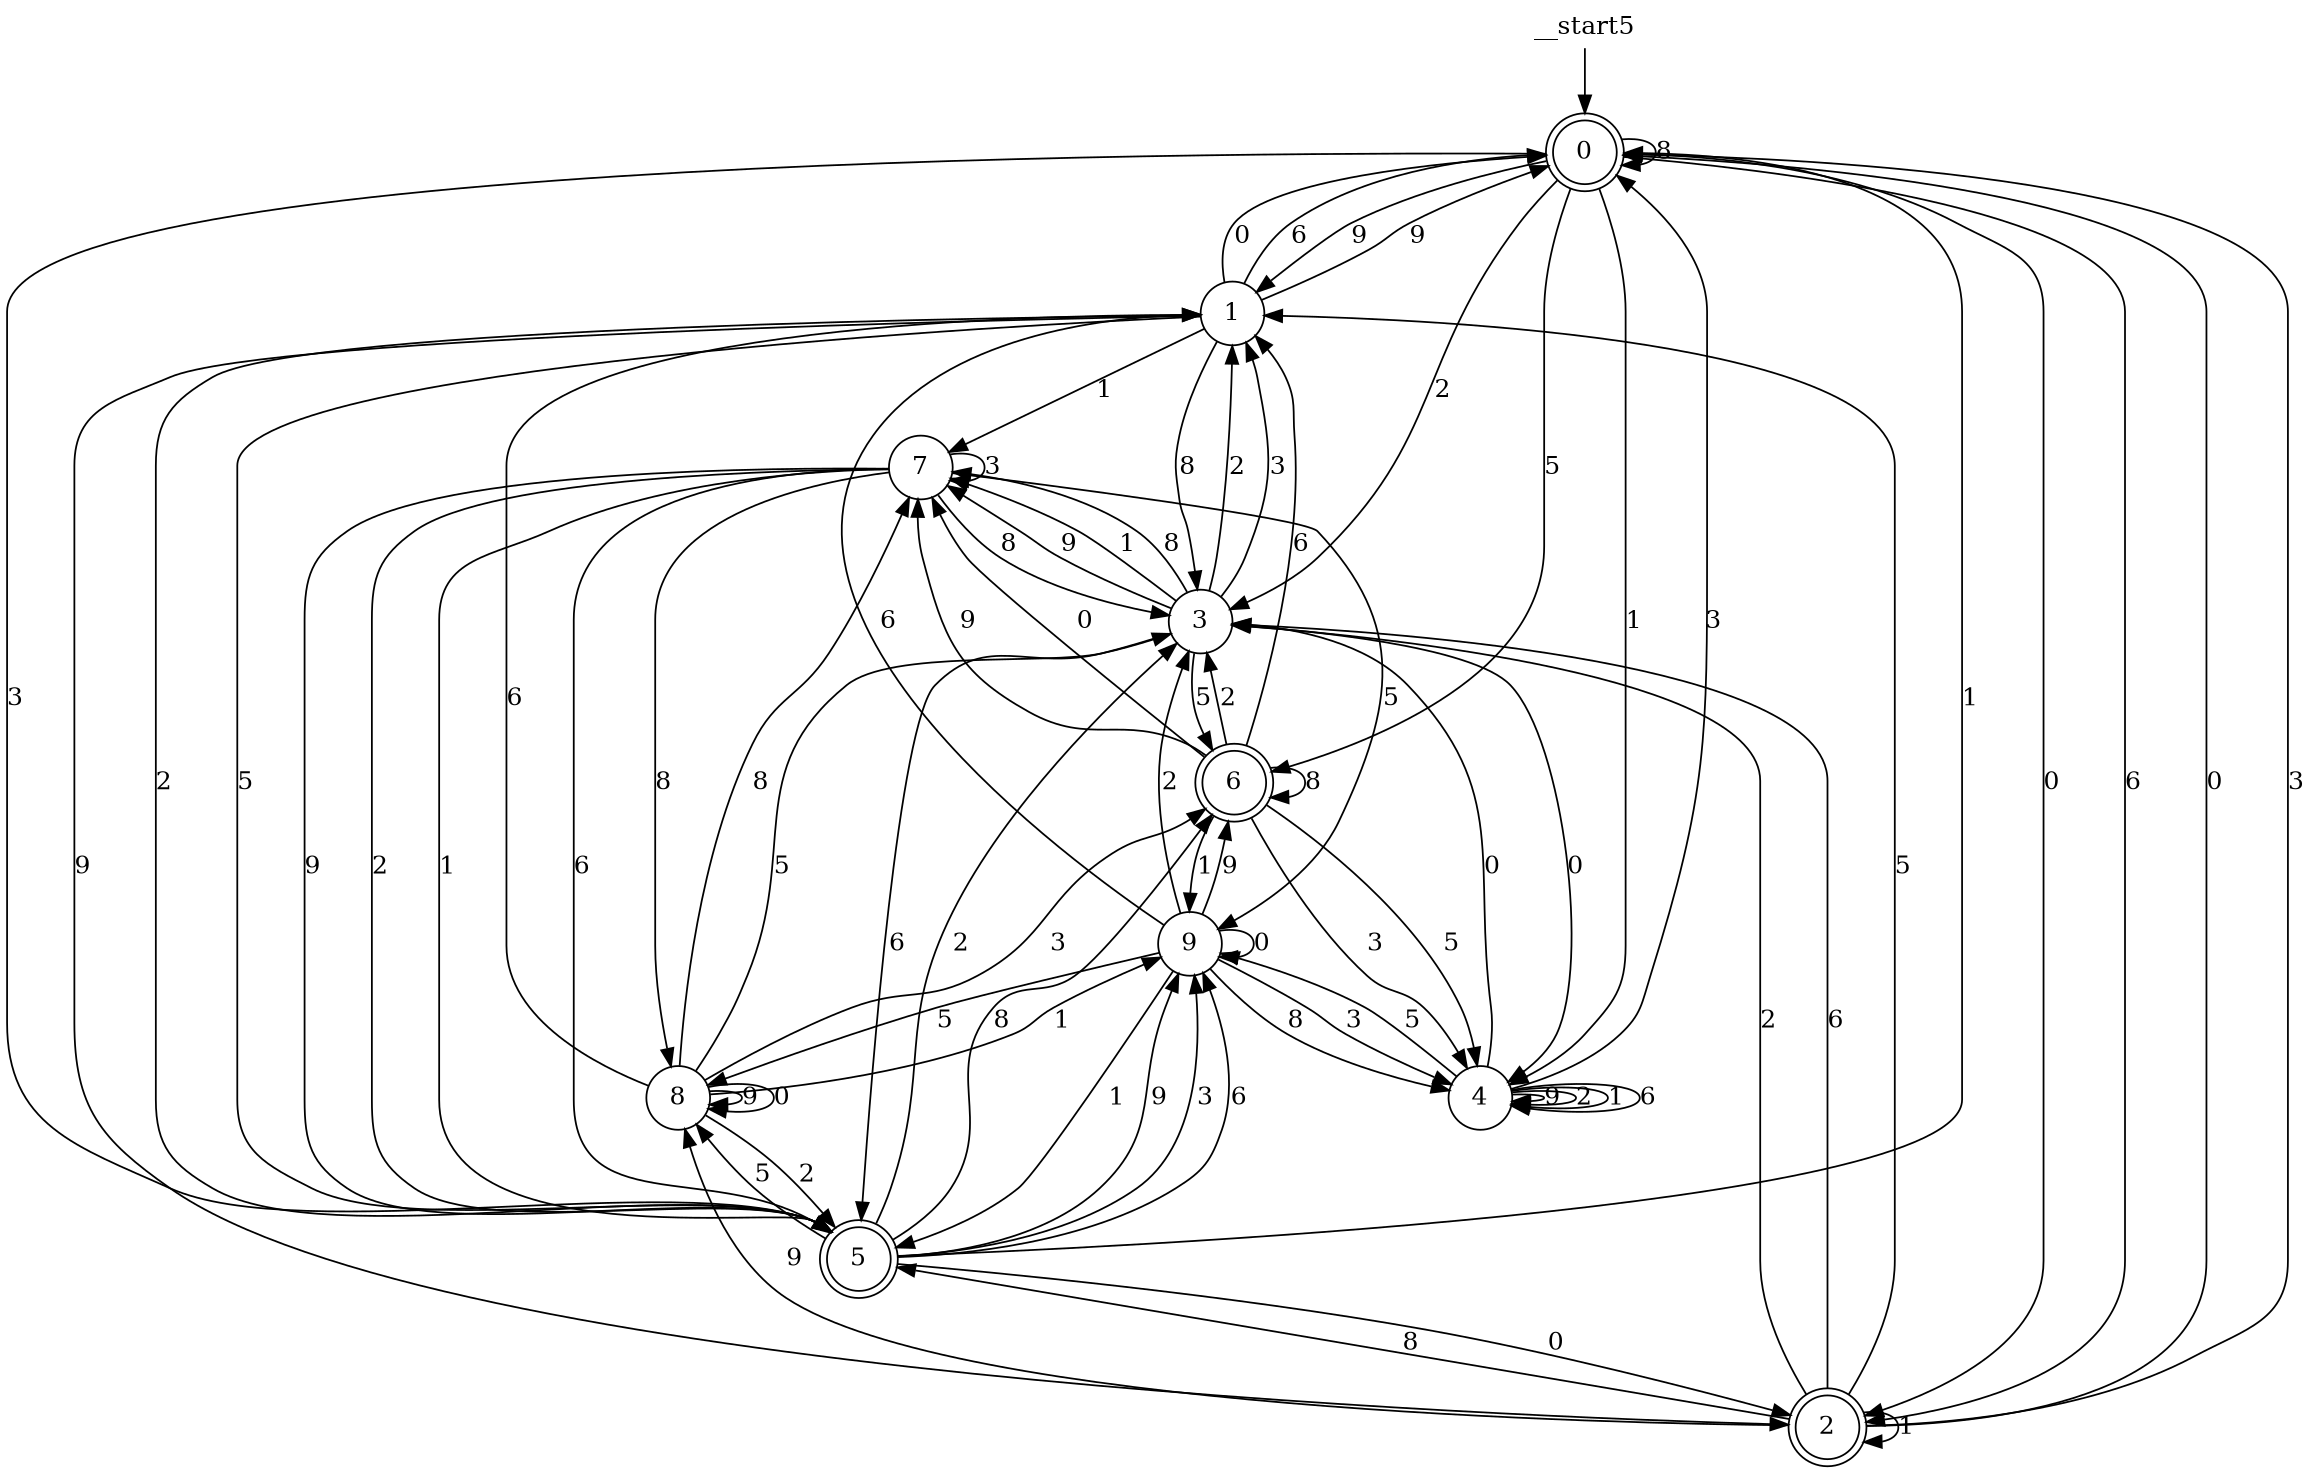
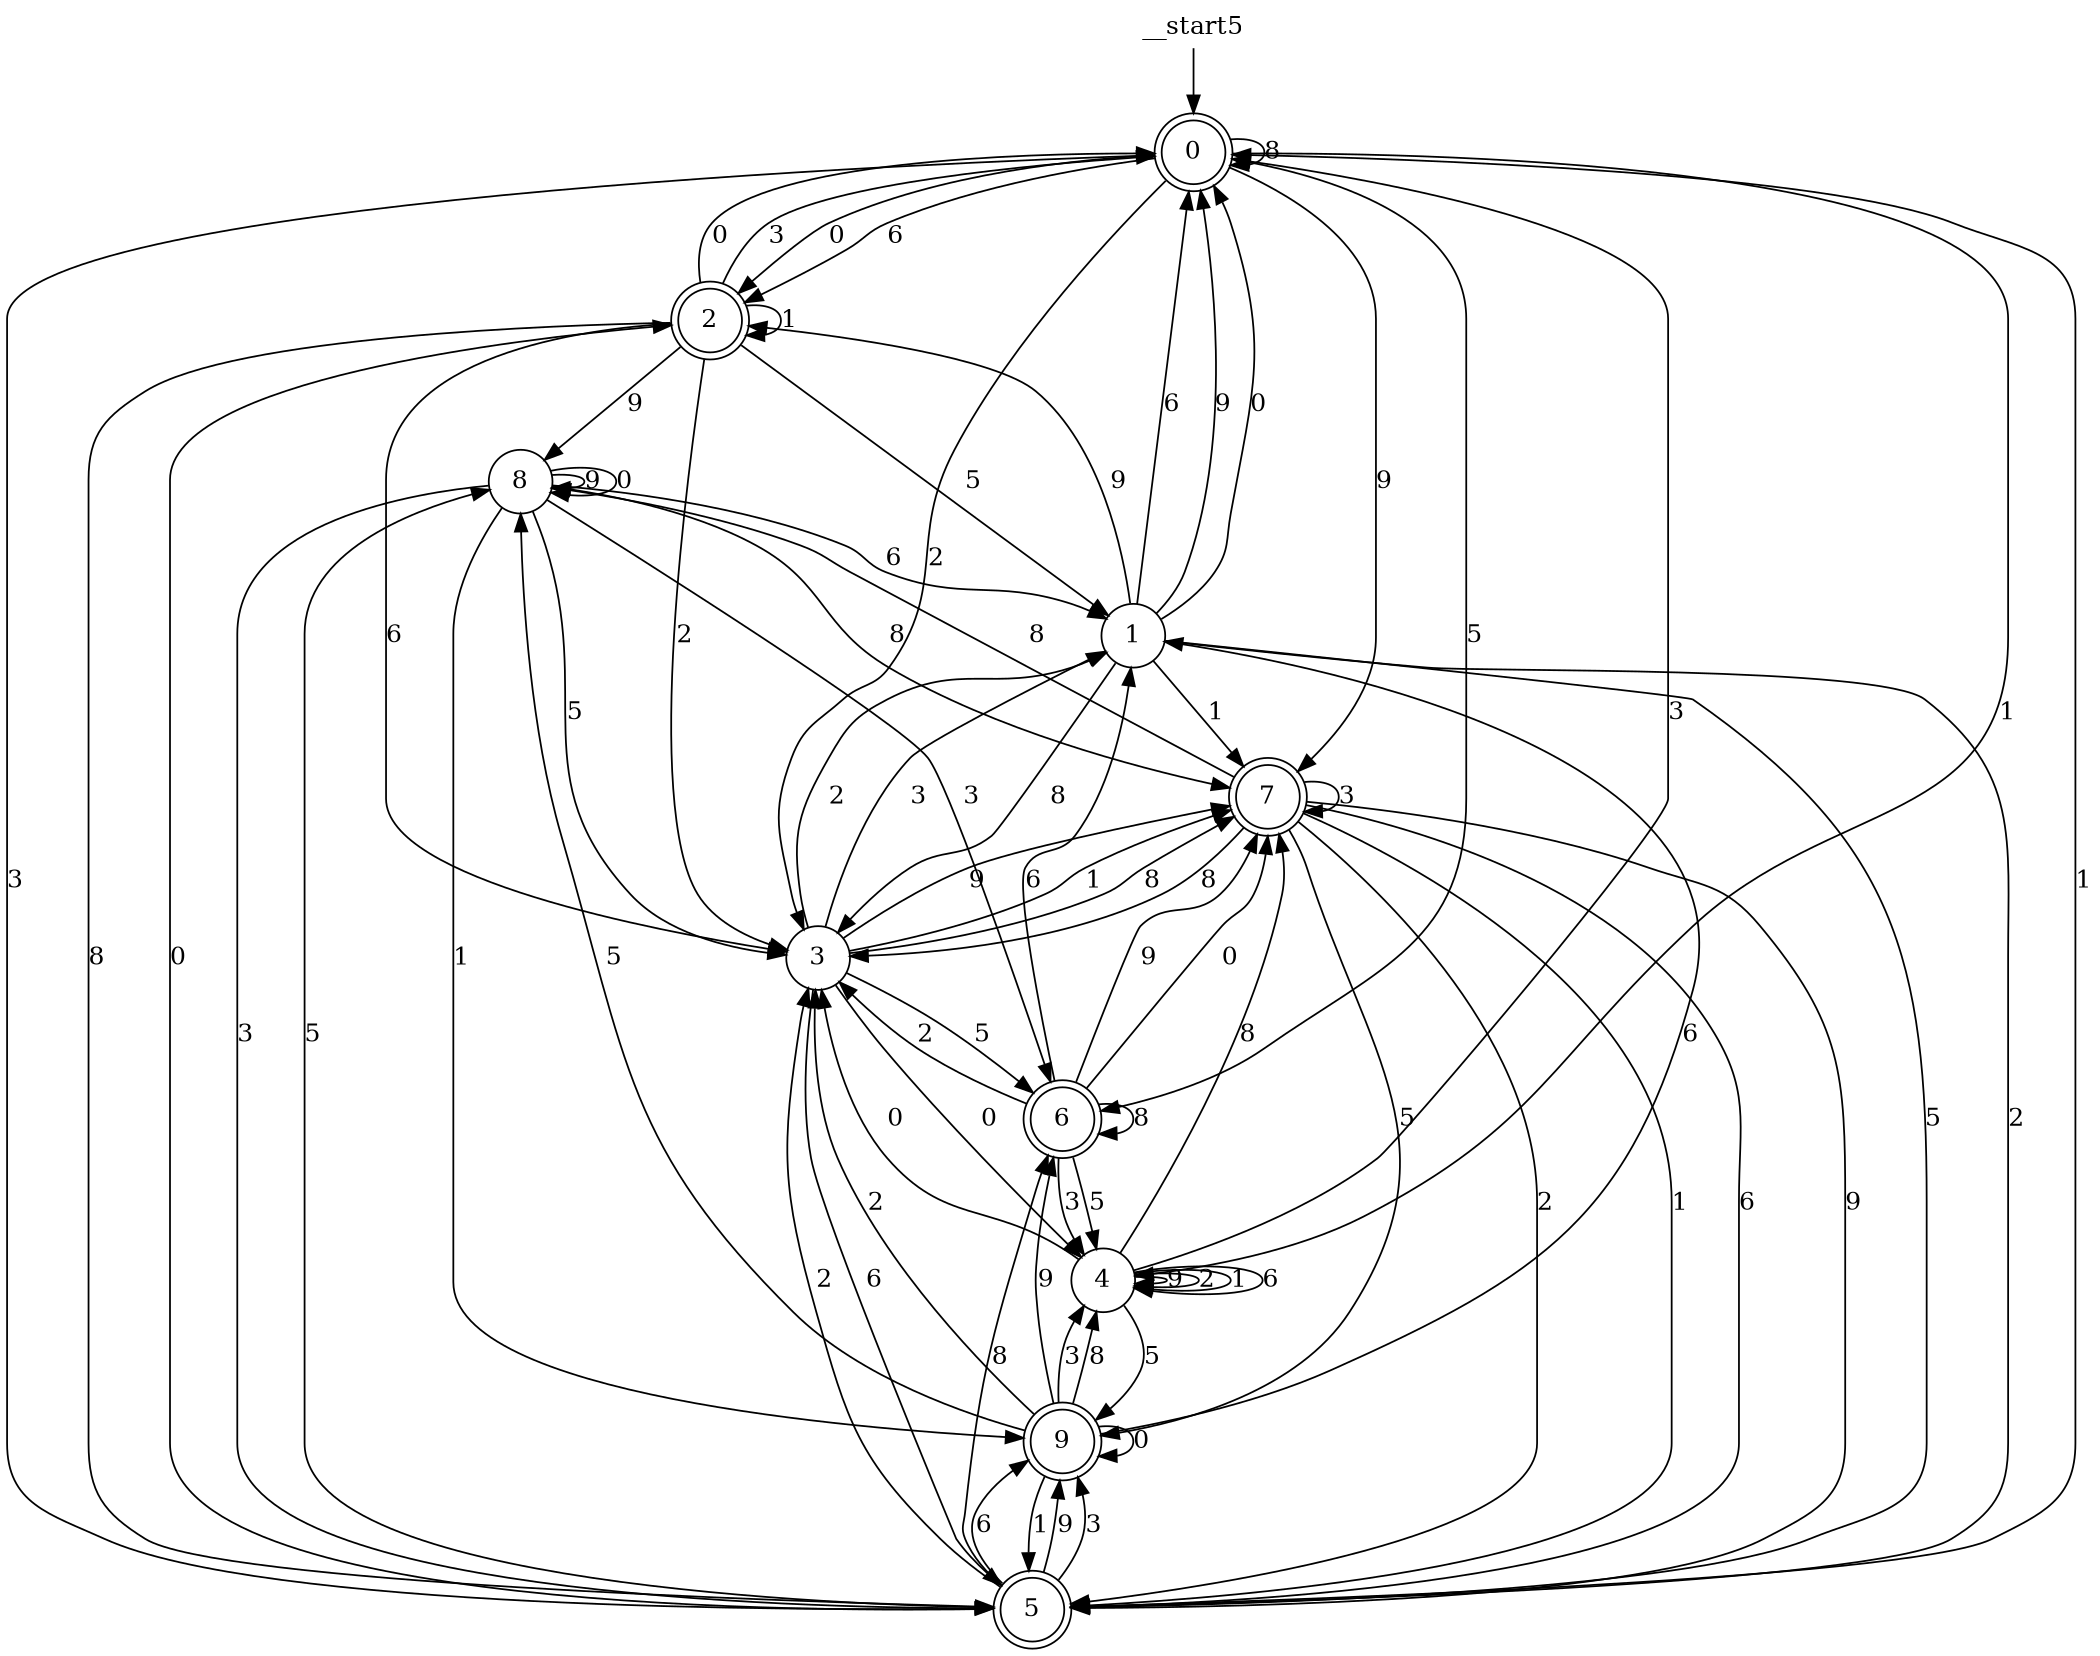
edge "0" -> "1": now "0" -> "7"
node "7": shape circle -> doublecircle
edge "6" -> "9": removed, label "1"
node "9": shape circle -> doublecircle
edge "4" -> "7": added, label "8"
edge "8" -> "5": label "2" -> "3"
